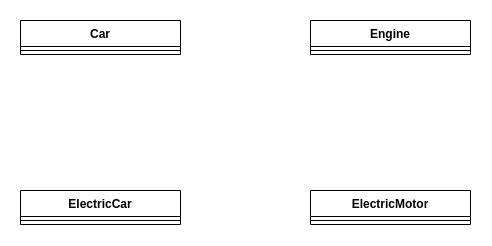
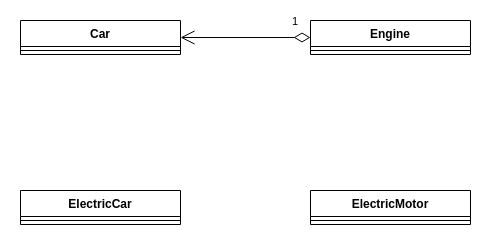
edge "Car" -- "Engine": added, label "1"
